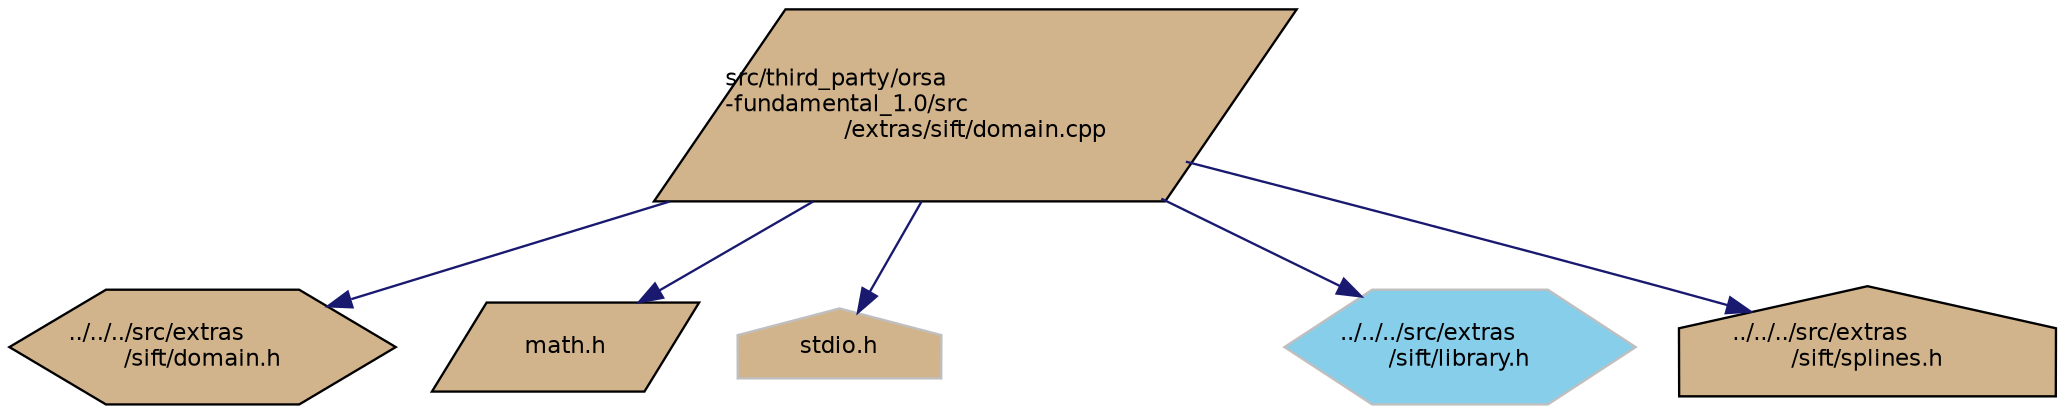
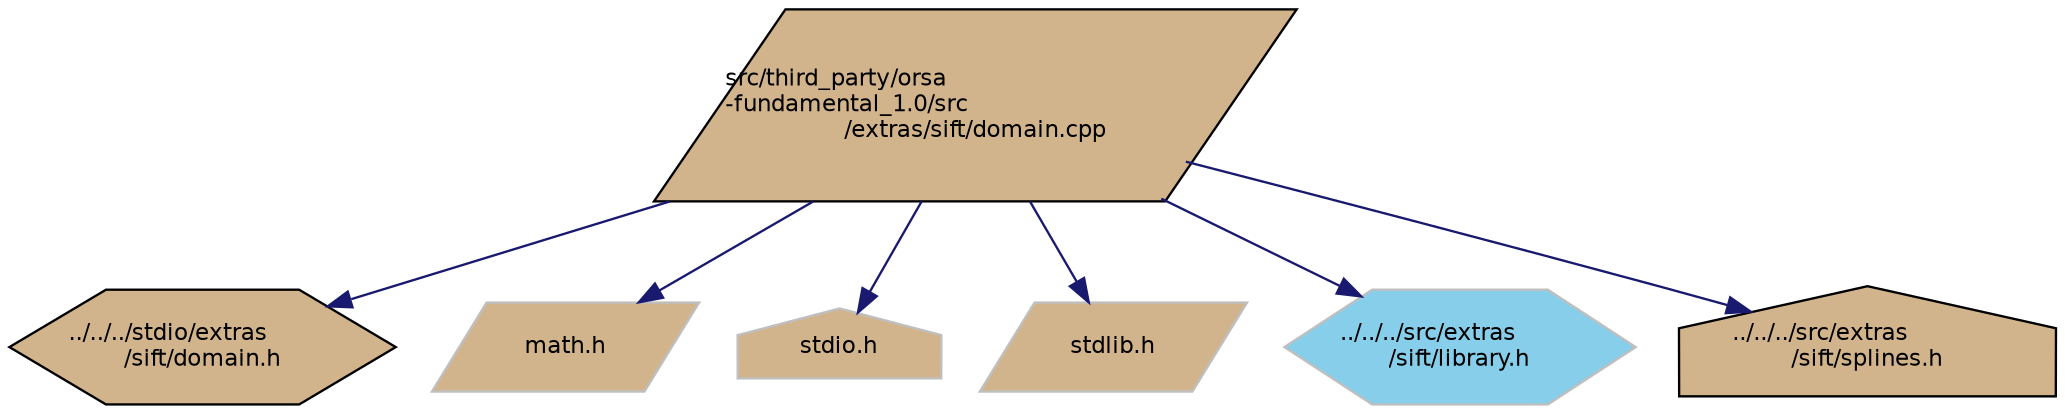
node "../../../src/extras /sift/domain.h": label "../../../src/extras /sift/domain.h" -> "../../../stdio/extras /sift/domain.h"
node "math.h": color black -> grey75
node "stdlib.h": added
